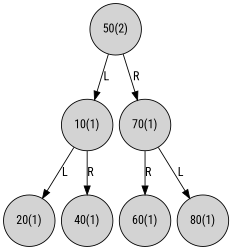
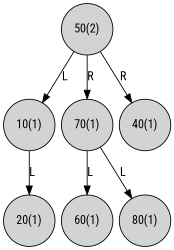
edge "10(1)" -> "40(1)": now "50(2)" -> "40(1)"
edge "70(1)" -> "60(1)": label "R" -> "L"
